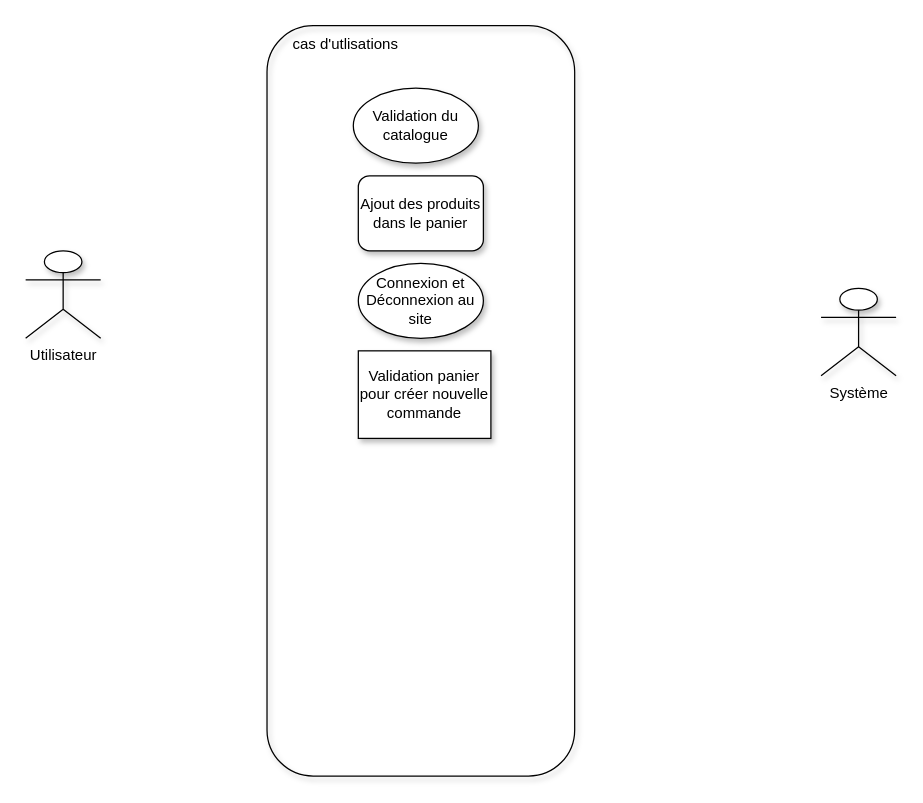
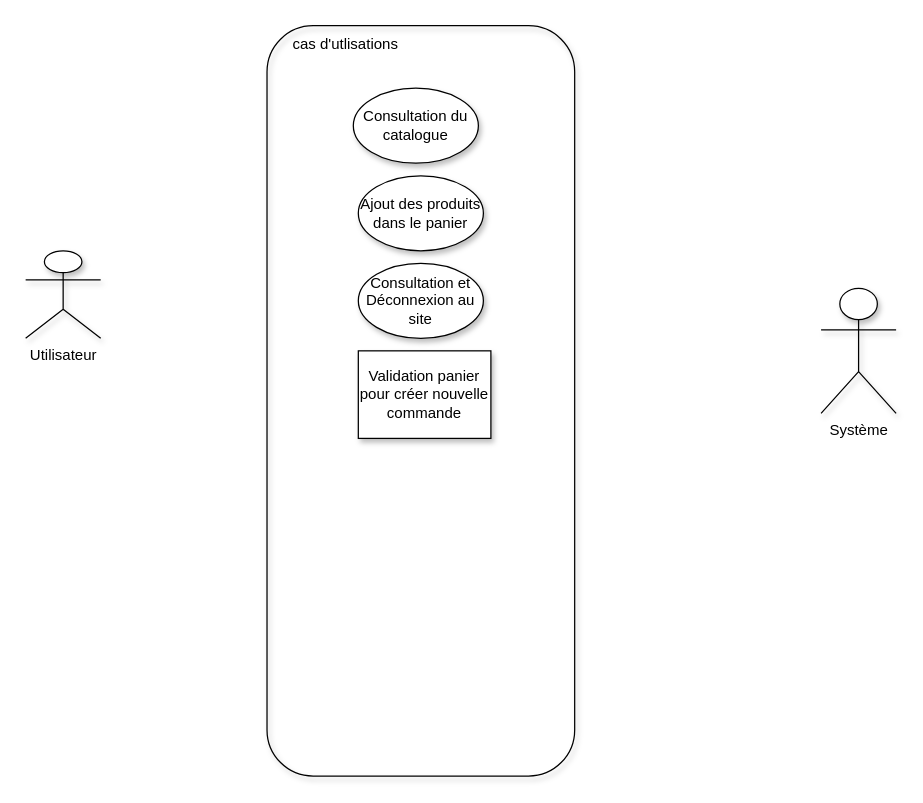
node "Validation du catalogue": label "Validation du catalogue" -> "Consultation du catalogue"
node "Ajout des produits dans le panier": shape rounded rectangle -> ellipse
node "Connexion et Déconnexion au site": label "Connexion et Déconnexion au site" -> "Consultation et Déconnexion au site"
node "Système": size 75x88 -> 75x125
